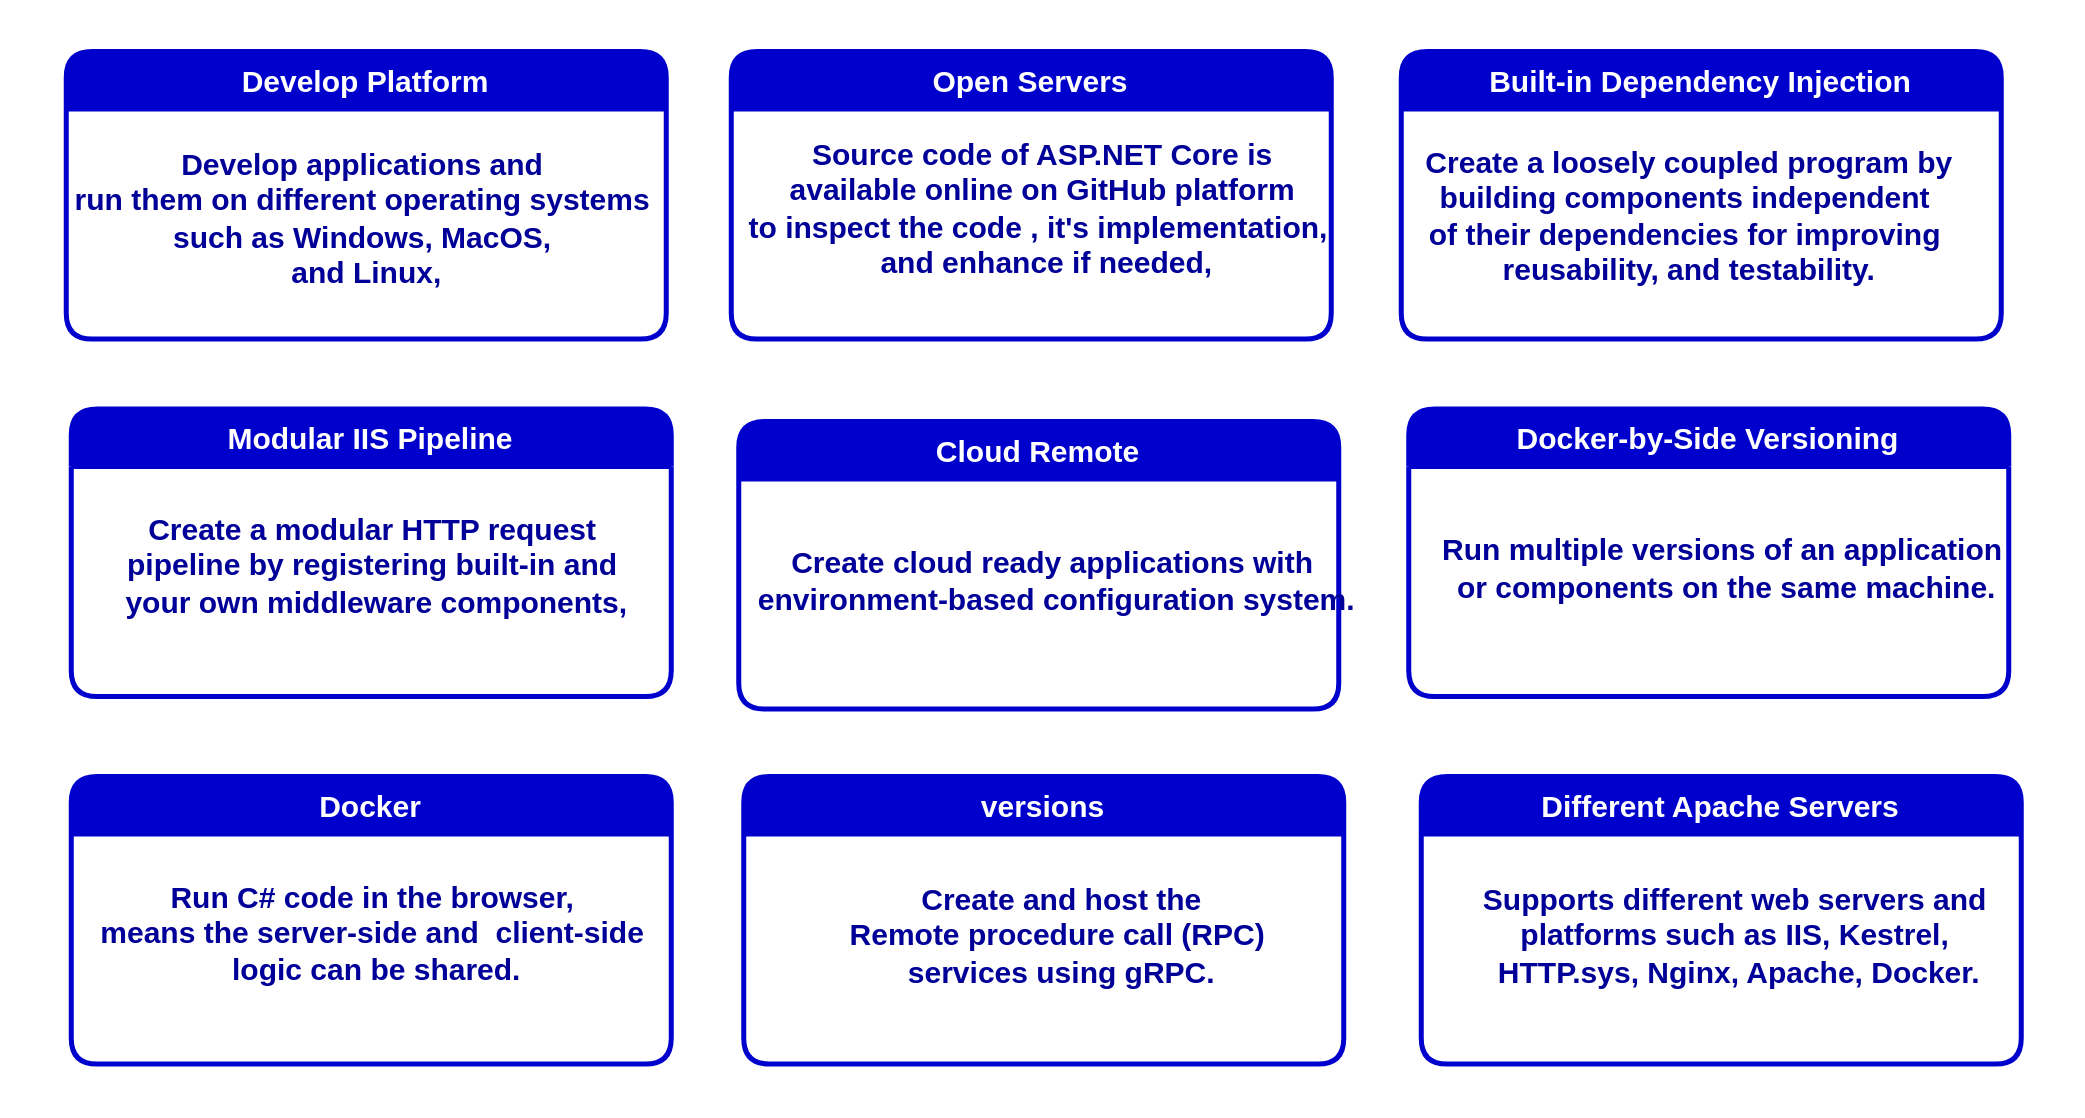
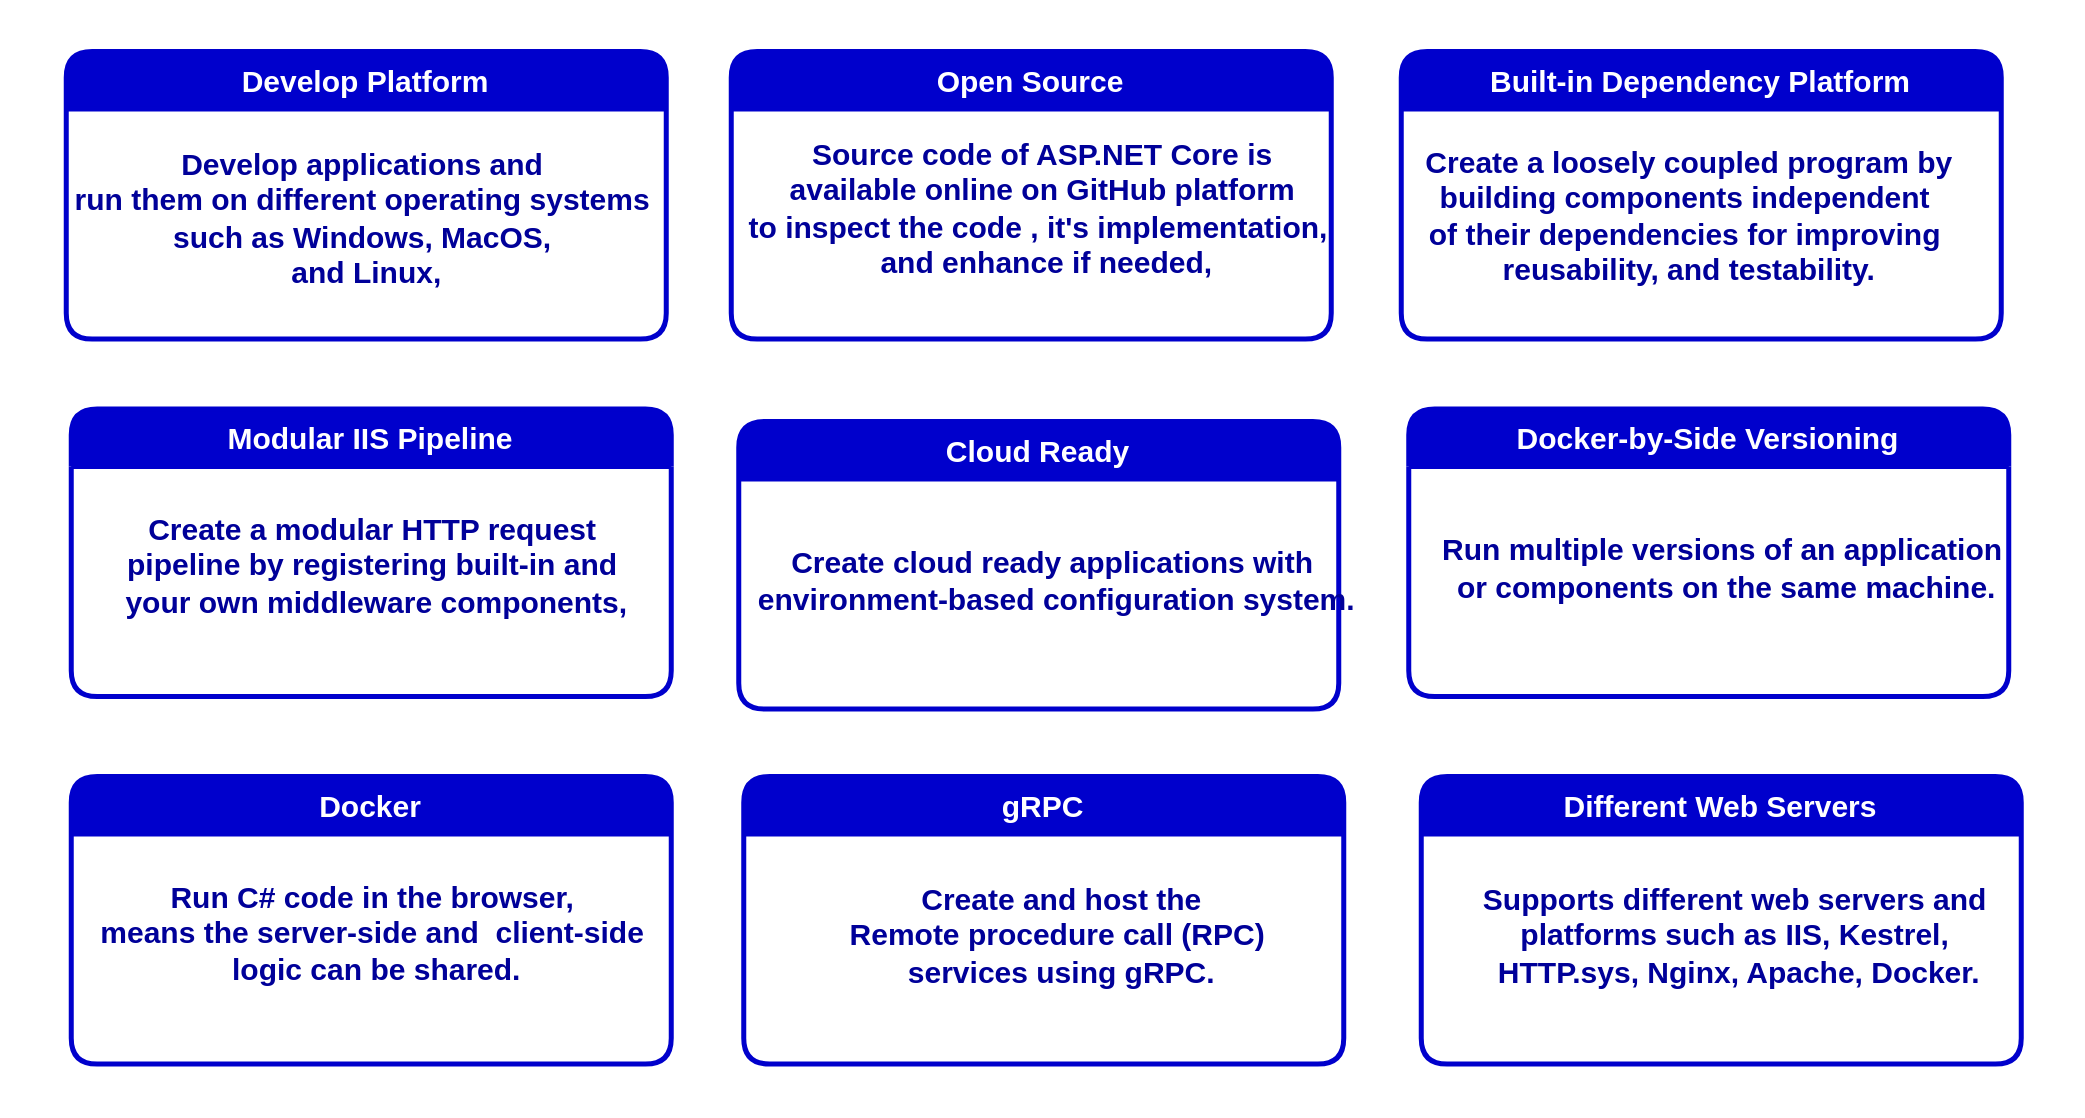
node "Open Servers": label "Open Servers" -> "Open Source"
node "Built-in Dependency Injection": label "Built-in Dependency Injection" -> "Built-in Dependency Platform"
node "Cloud Remote": label "Cloud Remote" -> "Cloud Ready"
node "versions": label "versions" -> "gRPC"
node "Different Apache Servers": label "Different Apache Servers" -> "Different Web Servers"
